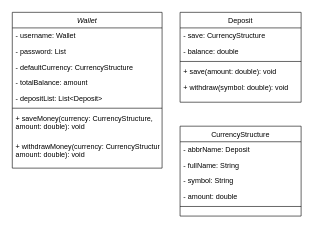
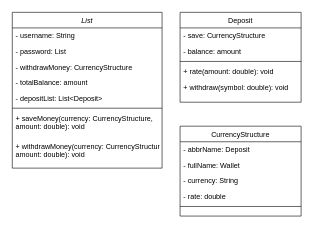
node "Wallet": label "Wallet" -> "List"
node "- username: Wallet": label "- username: Wallet" -> "- username: String"
node "- balance: double": label "- balance: double" -> "- balance: amount"
node "- defaultCurrency: CurrencyStructure": label "- defaultCurrency: CurrencyStructure" -> "- withdrawMoney: CurrencyStructure"
node "+ save(amount: double): void": label "+ save(amount: double): void" -> "+ rate(amount: double): void"
node "- fullName: String": label "- fullName: String" -> "- fullName: Wallet"
node "- symbol: String": label "- symbol: String" -> "- currency: String"
node "- amount: double": label "- amount: double" -> "- rate: double"
